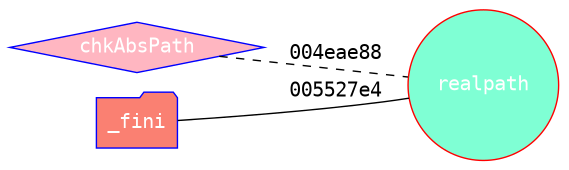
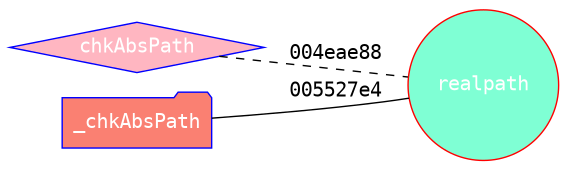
node "_fini": label "_fini" -> "_chkAbsPath"
